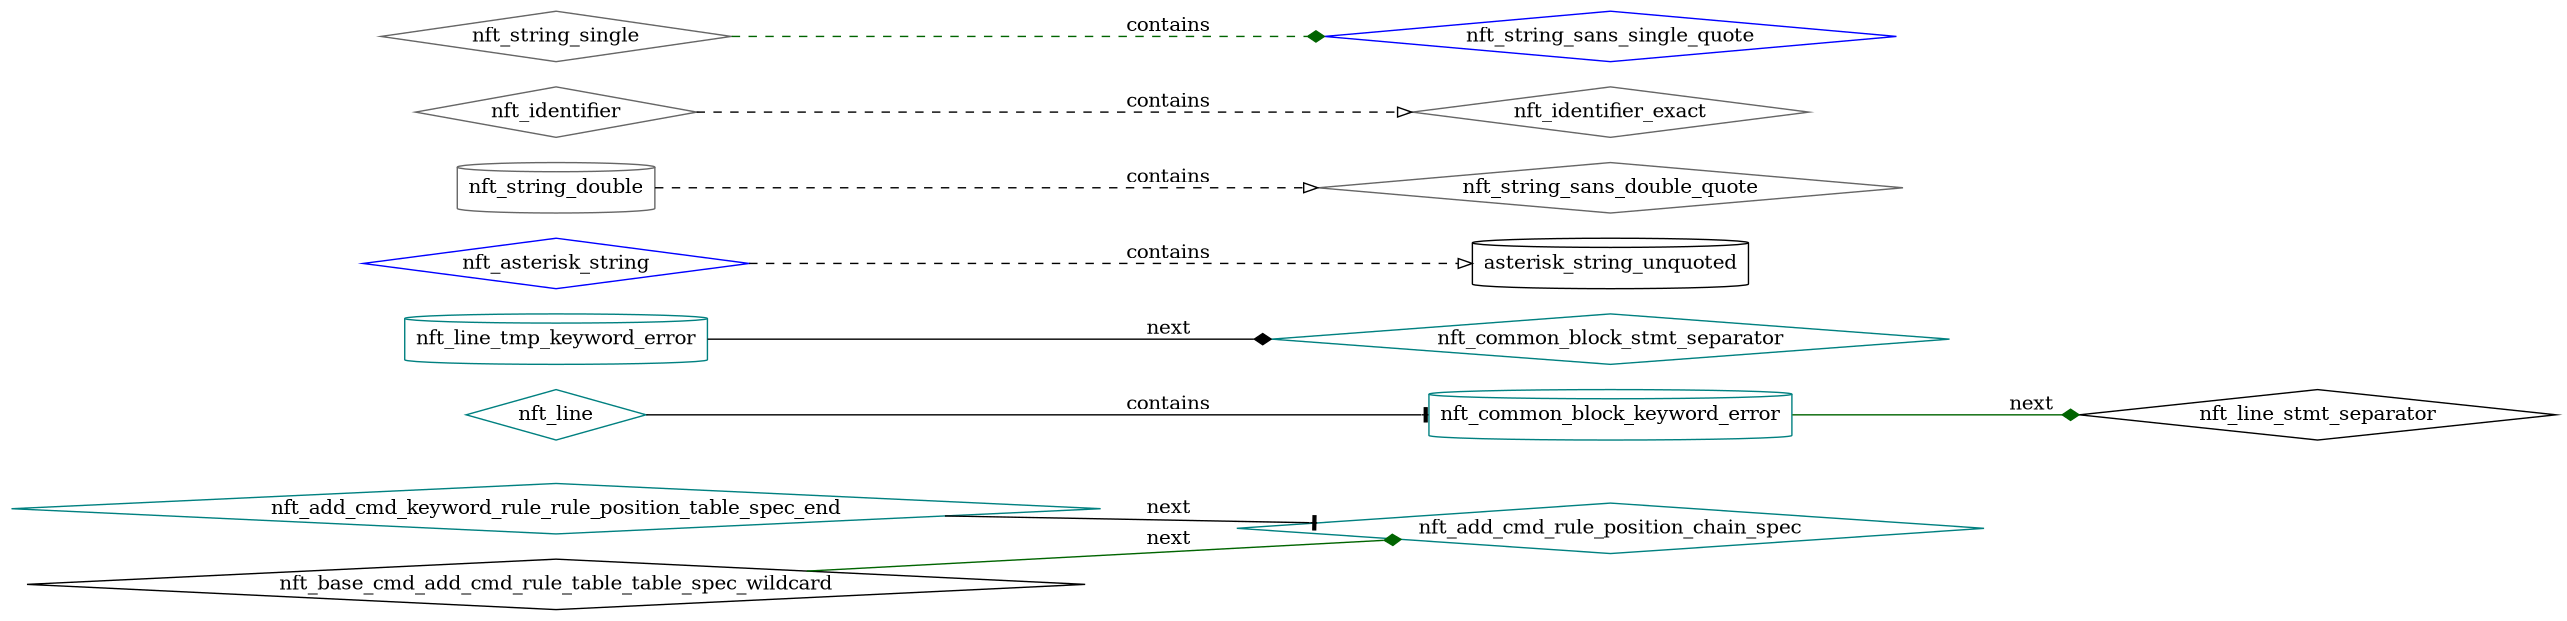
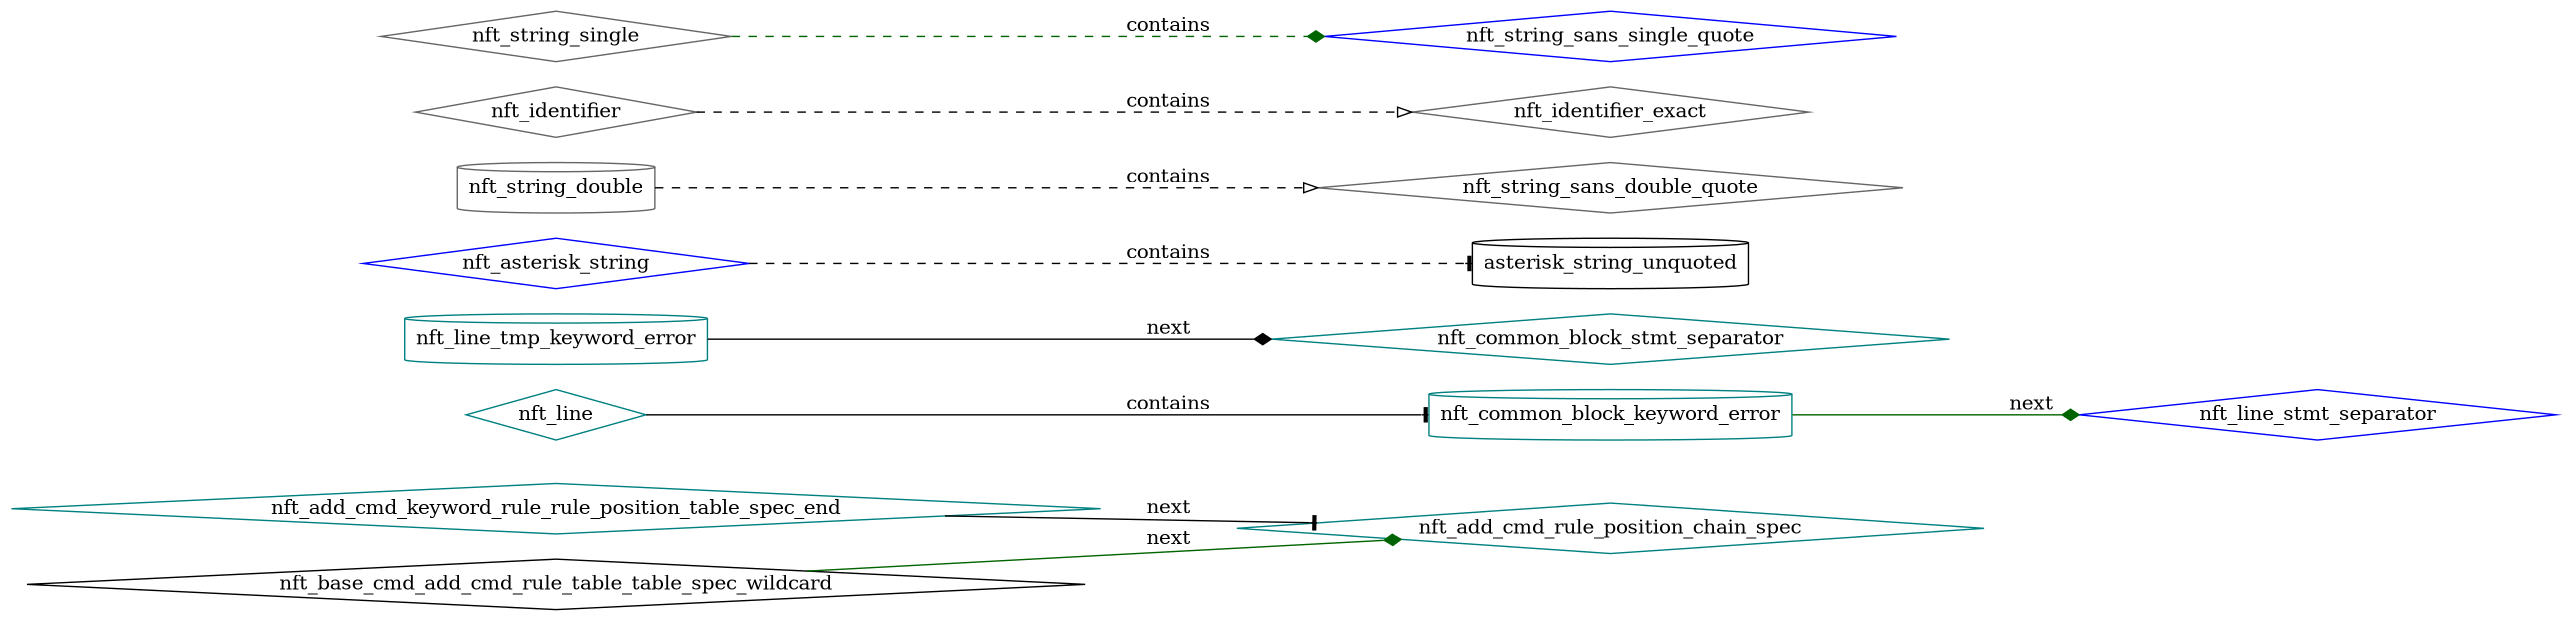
edge "nft_asterisk_string" -> "asterisk_string_unquoted": arrowhead onormal -> tee
node "nft_line_stmt_separator": color black -> blue
